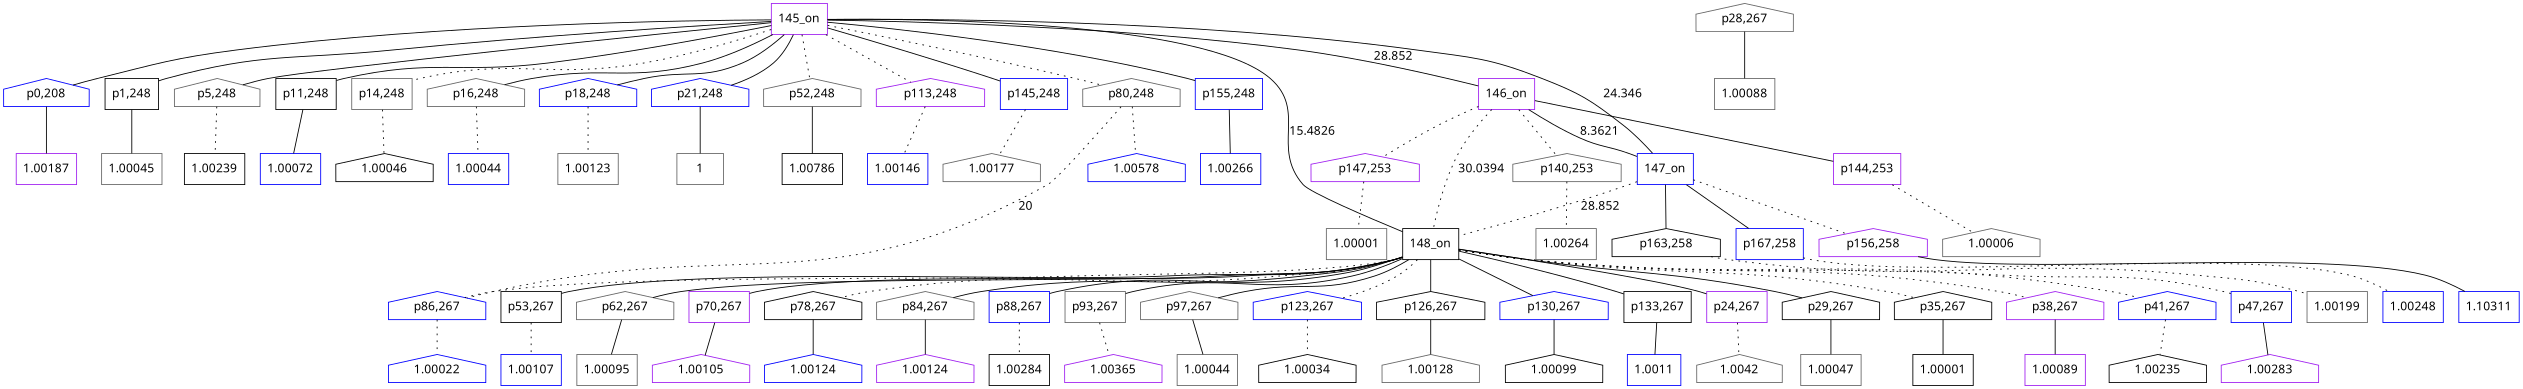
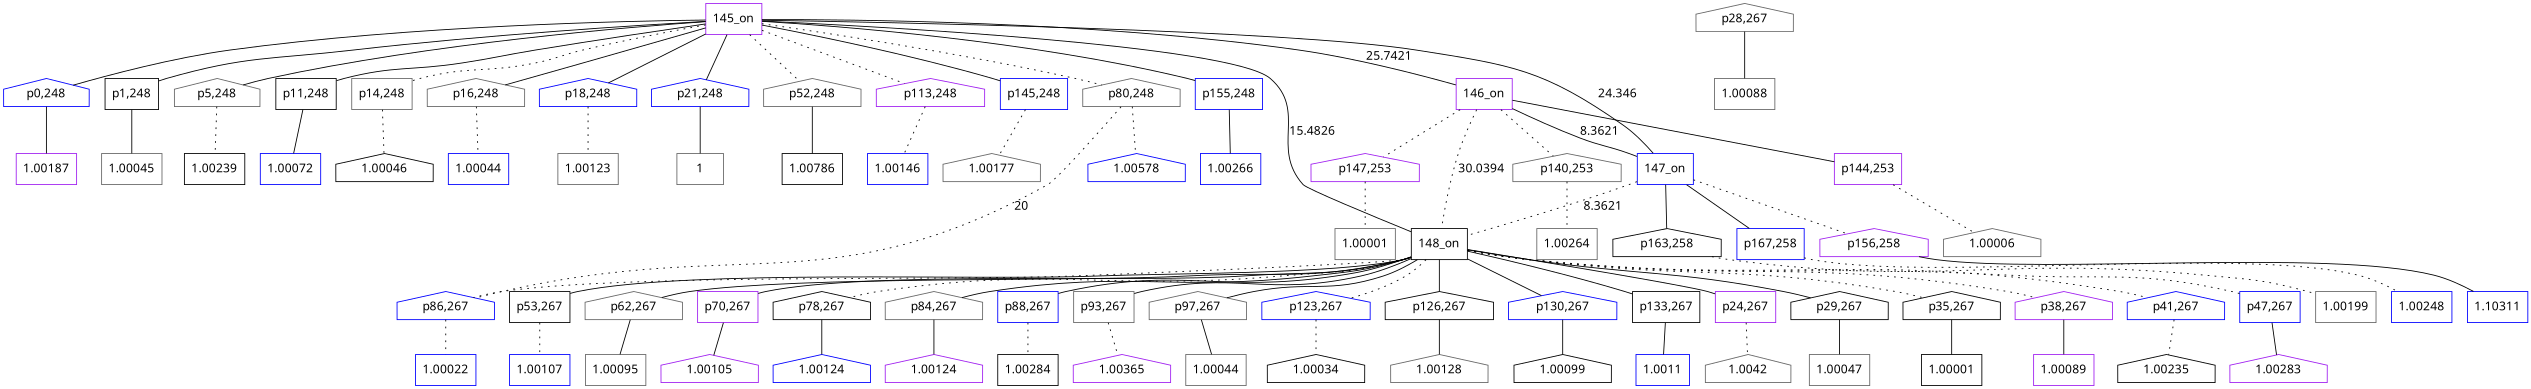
edge "145_on" -- "146_on": label "28.852" -> "25.7421"
node "p0,208": label "p0,208" -> "p0,248"
edge "147_on" -- "148_on": label "28.852" -> "8.3621"
node "1.00022": shape house -> box
